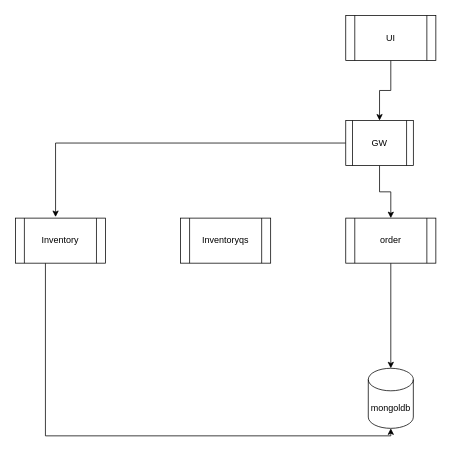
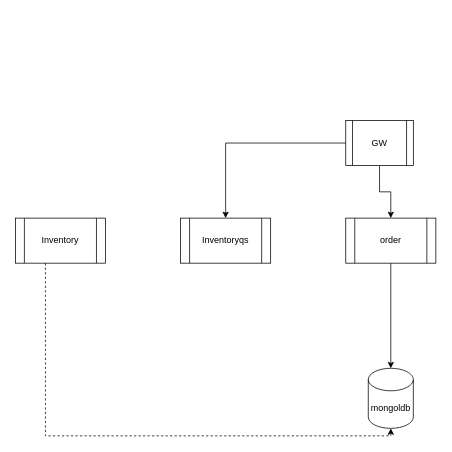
node "UI": removed
edge "UI" -> "GW": removed
edge "GW" -> "Inventory": removed
edge "GW" -> "Inventoryqs": added
edge "Inventory" -> "mongoldb": style solid -> dashed
